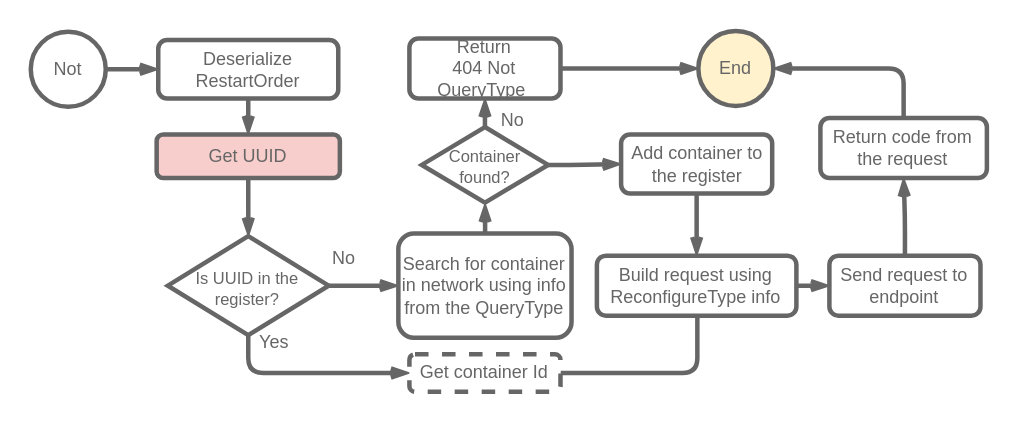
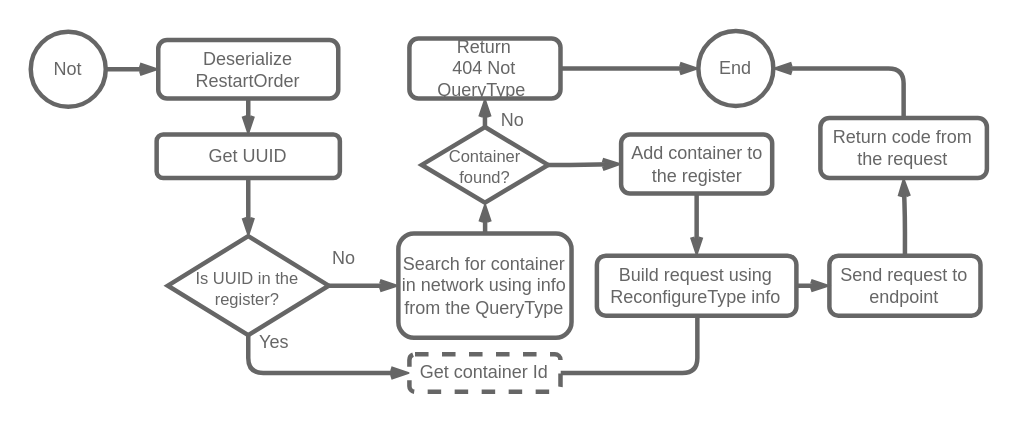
node "End": fillcolor #fff2cc -> #ffffff
node "Get UUID": fillcolor #f8cecc -> #ffffff
